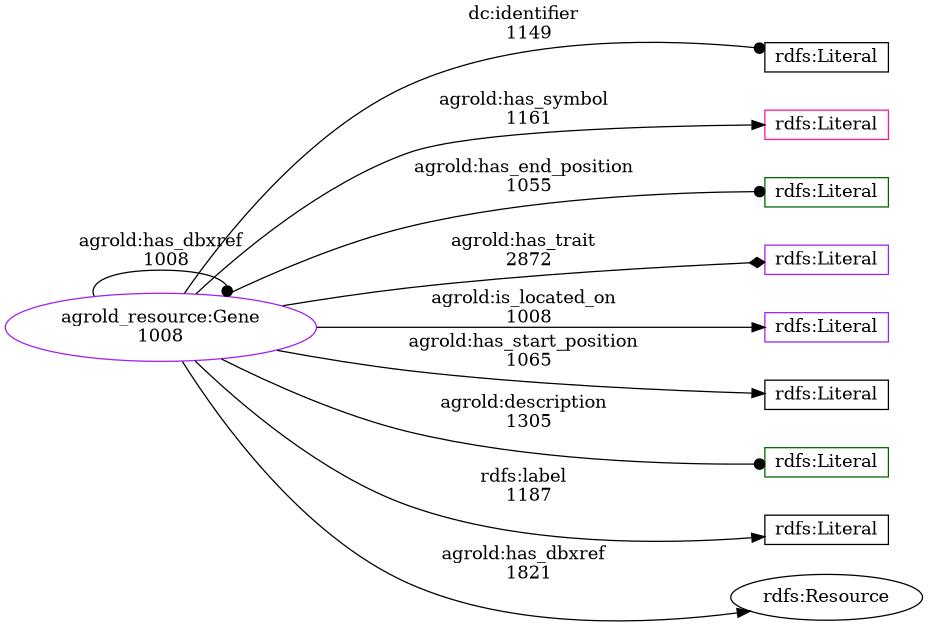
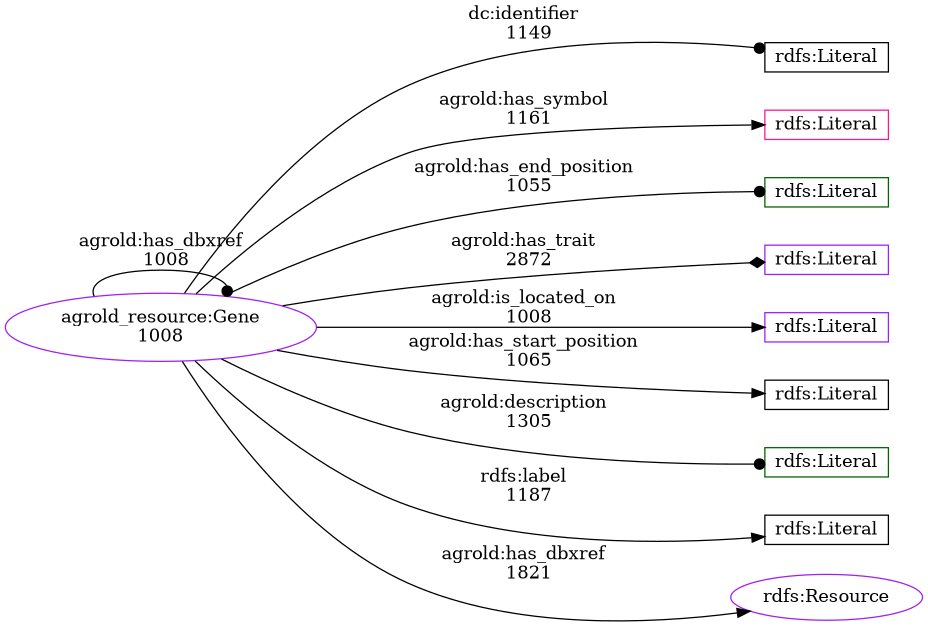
node "rdfs:Resource": color black -> purple
